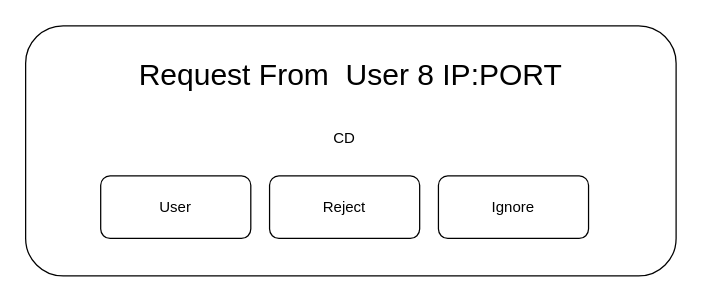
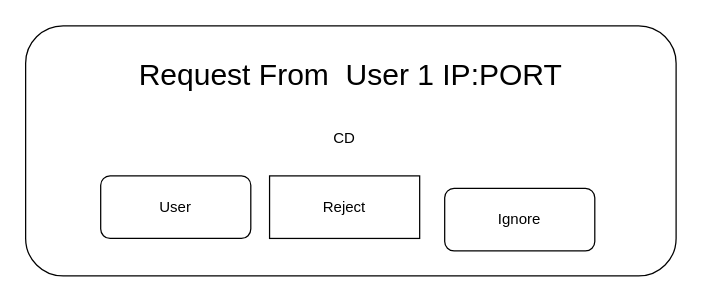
node "Request From User 8 IP:PORT": label "Request From User 8 IP:PORT" -> "Request From User 1 IP:PORT"
node "Reject": shape rounded rectangle -> rectangle
node "Ignore": moved (513, 207) -> (519, 219)
